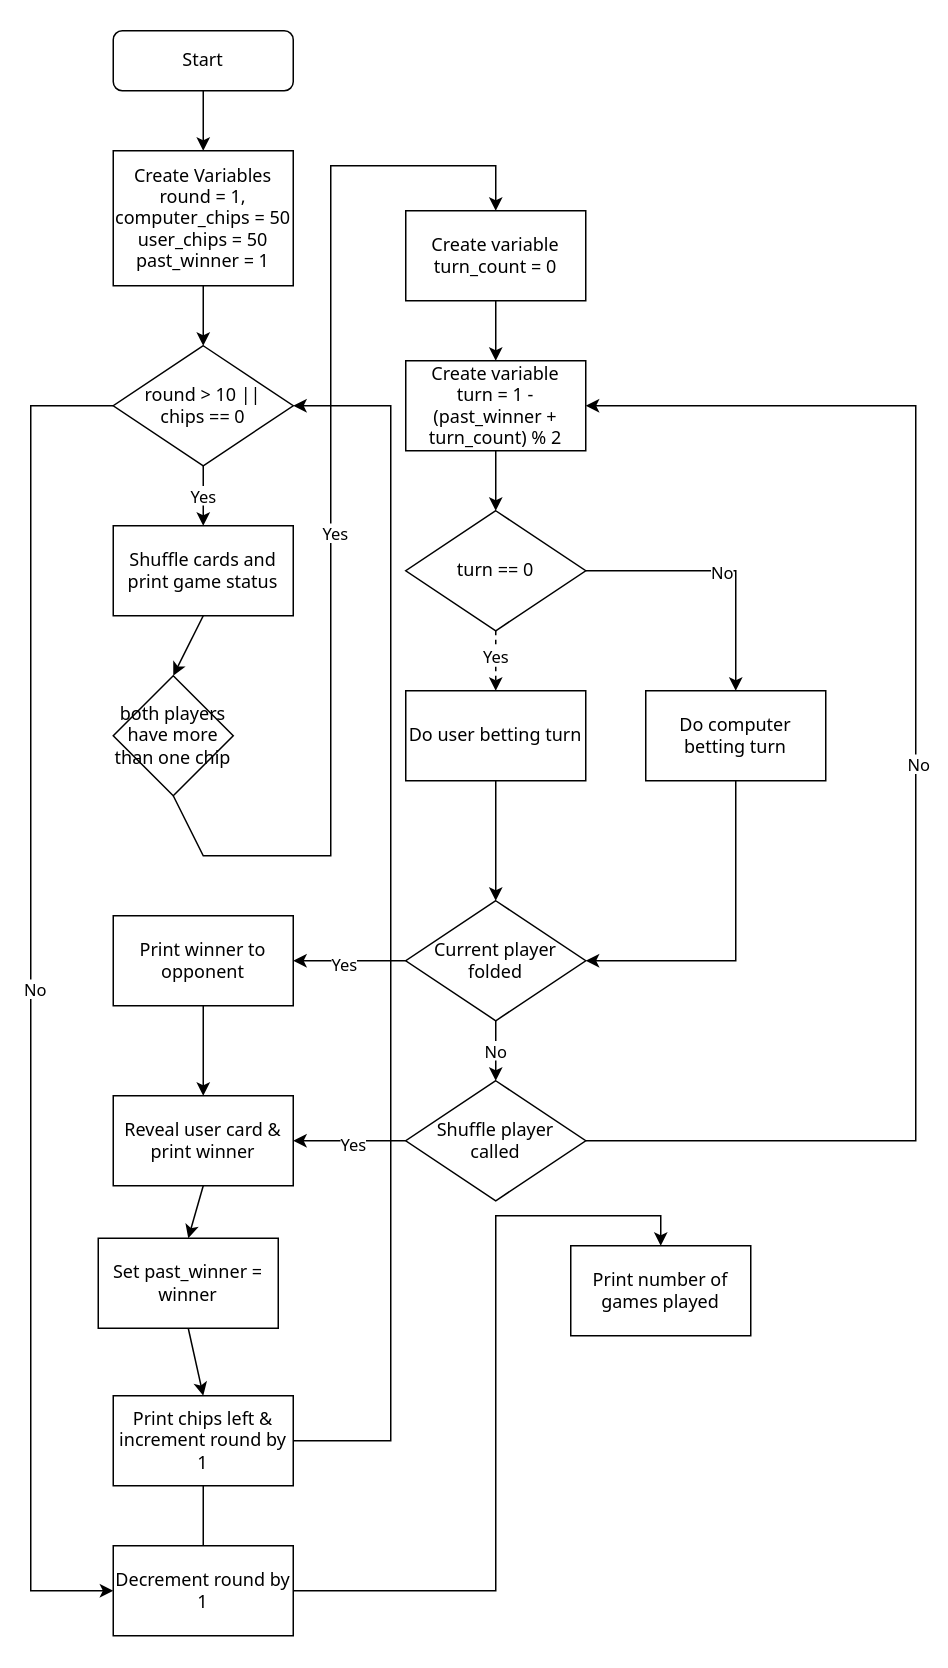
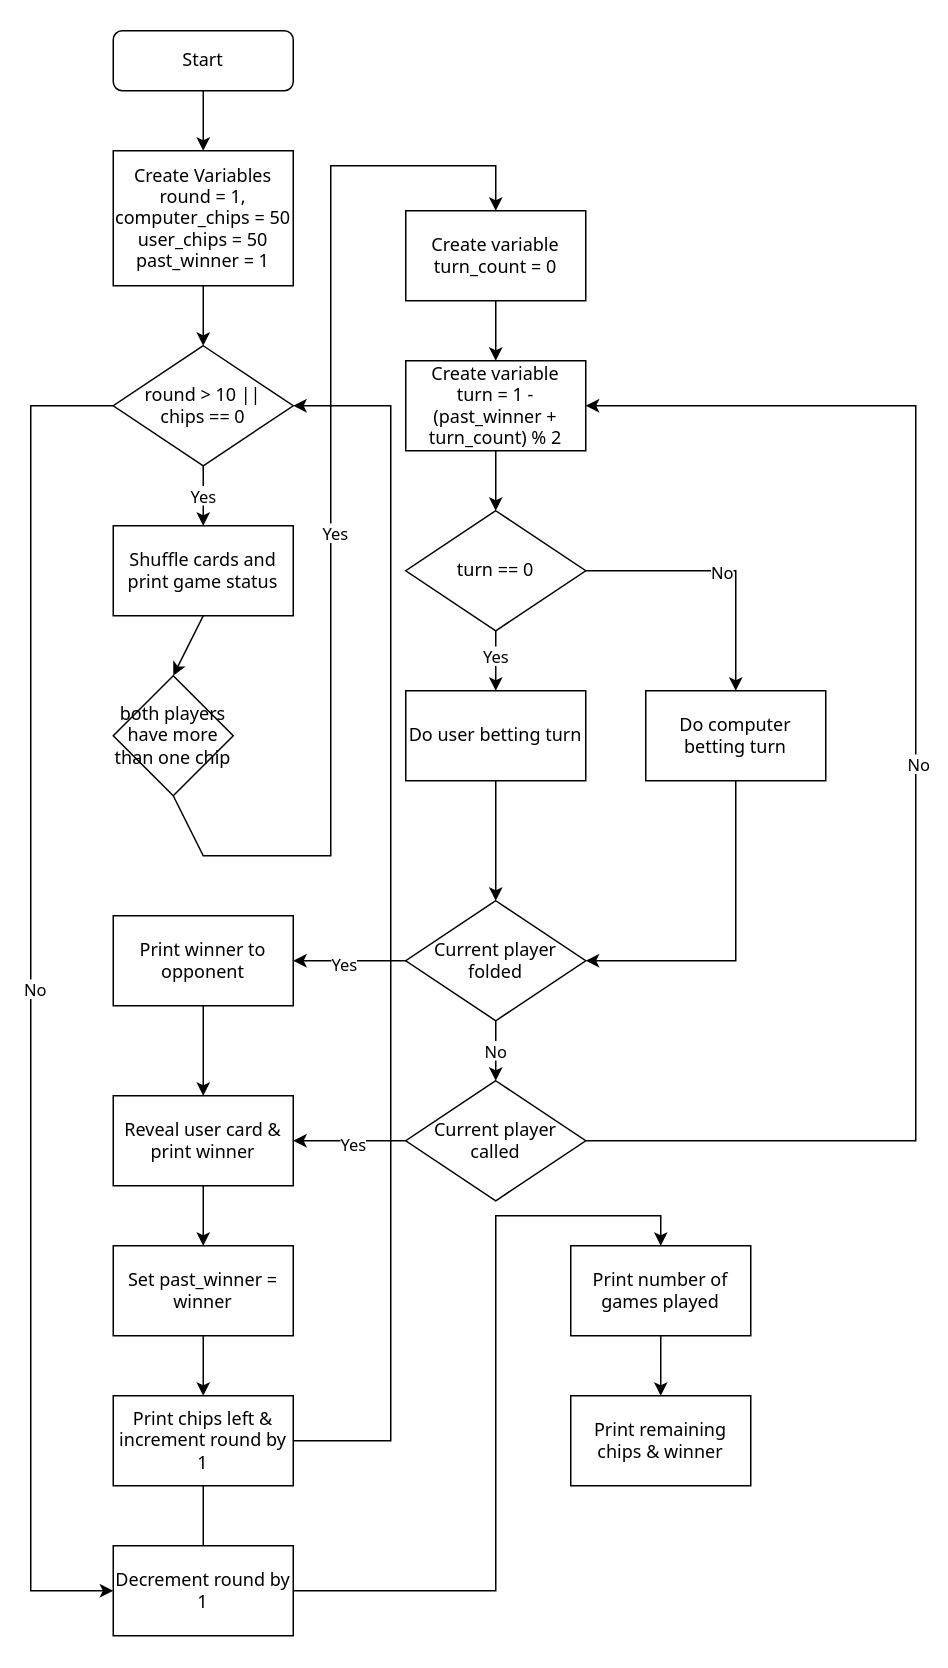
edge "turn == 0" -> "Do user betting turn": style dashed -> solid
node "Shuffle player called": label "Shuffle player called" -> "Current player called"
node "Set past_winner = winner": moved (188, 1283) -> (203, 1291)
edge "Print number of games played" -> "Print remaining chips & winner": added
node "Print remaining chips & winner": added
